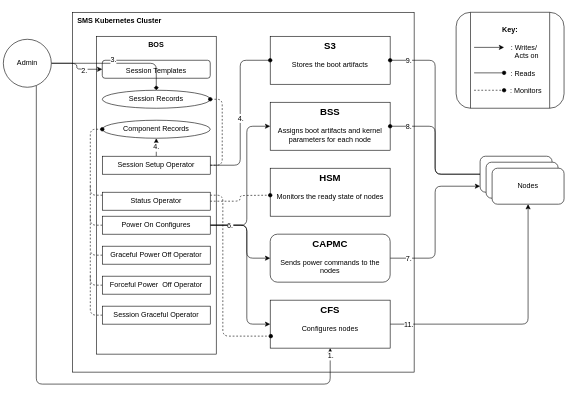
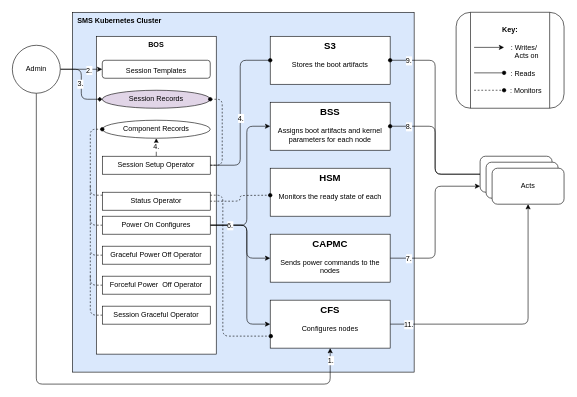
node "Admin": moved (27, 63) -> (36, 69)
node "Session Records": fillcolor #ffffff -> #e1d5e7
node "Nodes": label "Nodes" -> "Acts"
node "HSM Monitors the ready state of nodes": label "HSM Monitors the ready state of nodes" -> "HSM Monitors the ready state of each"
node "SMS Kubernetes Cluster": fillcolor #ffffff -> #dae8fc
node "CAPMC Sends power commands to the nodes": shape rounded rectangle -> rectangle
